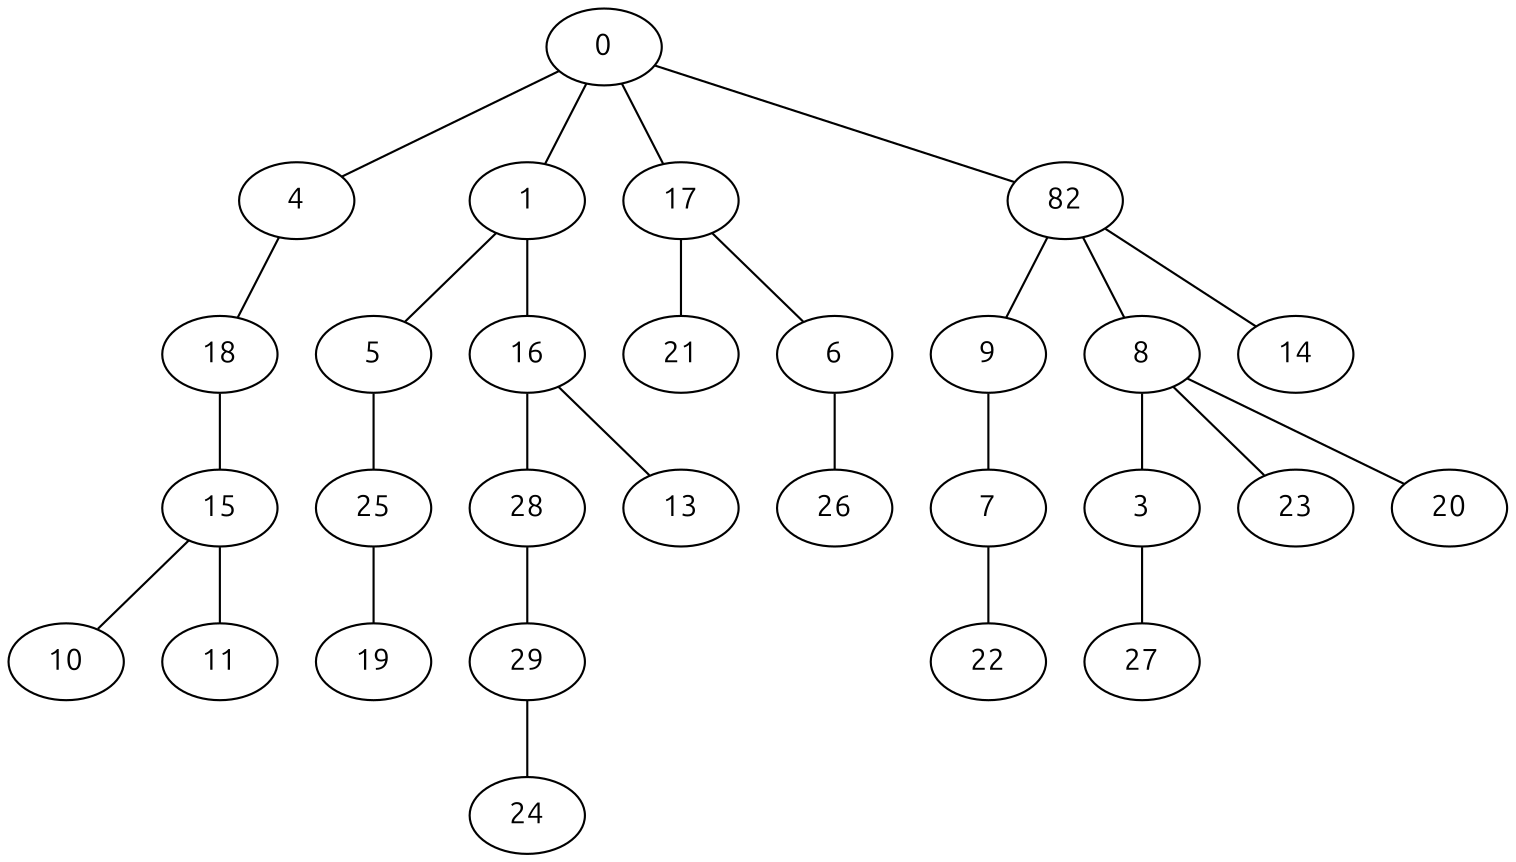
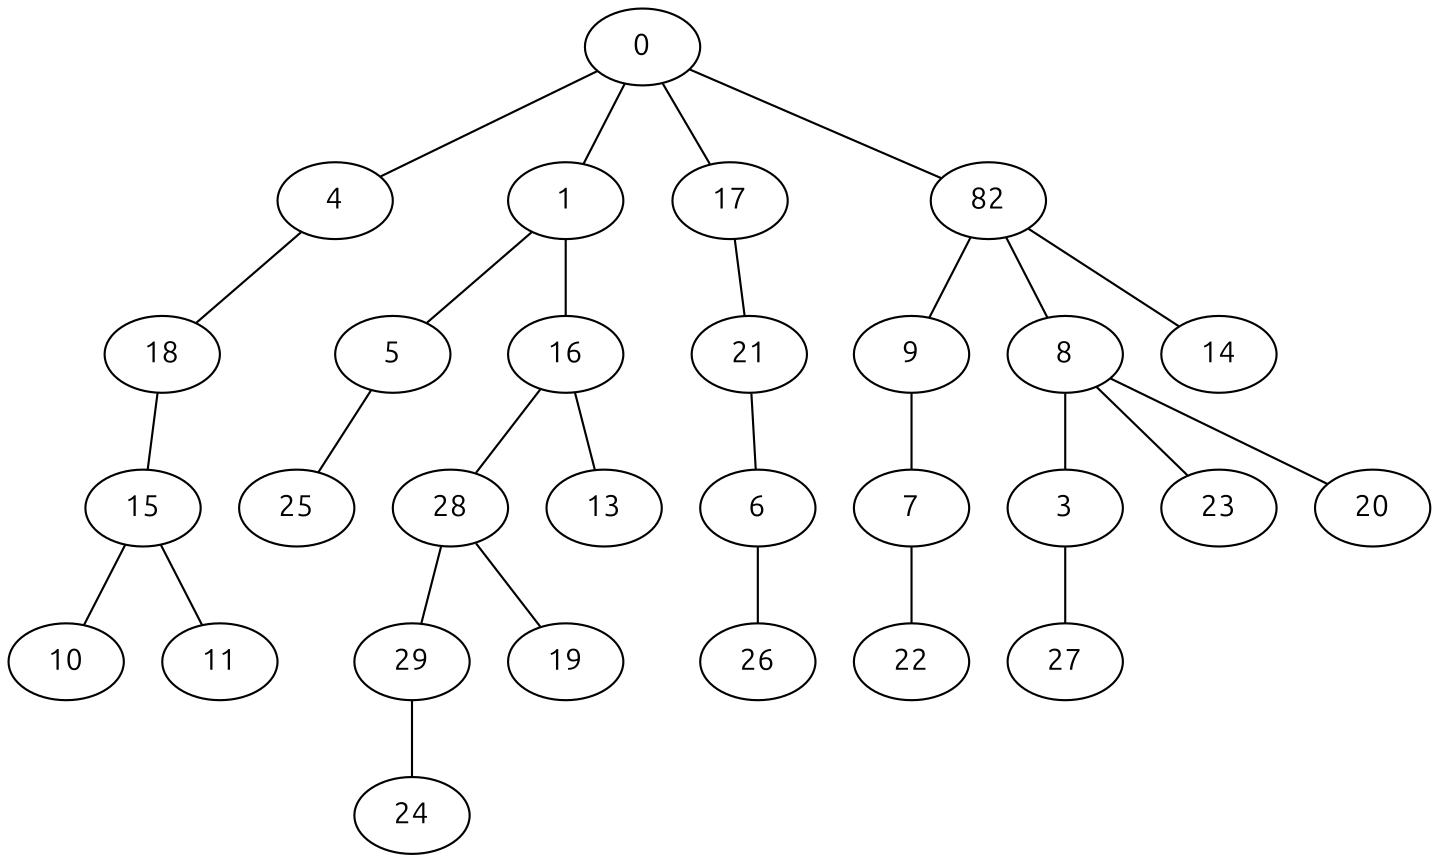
edge "17" -- "6": now "21" -- "6"
edge "25" -- "19": now "28" -- "19"
